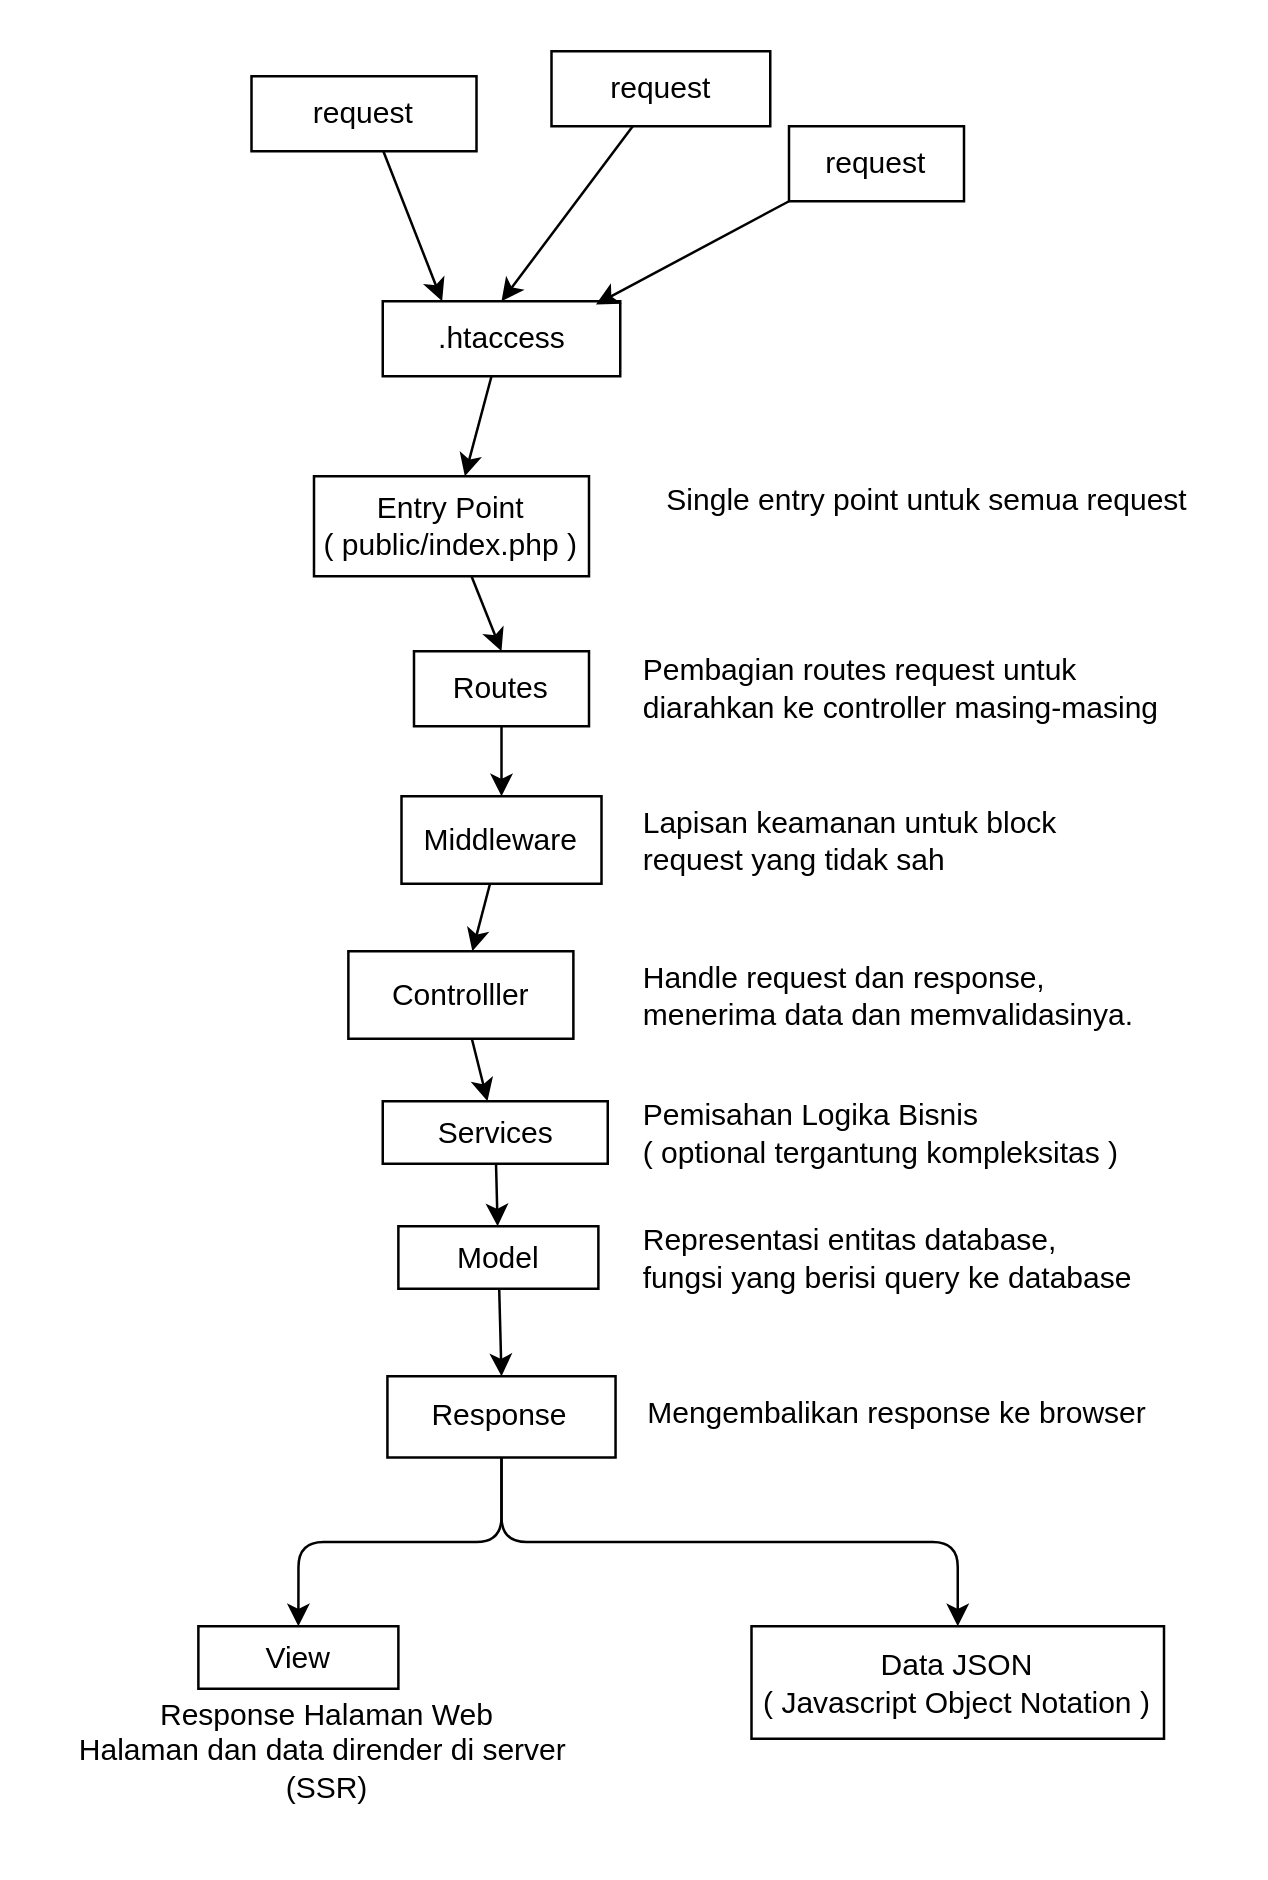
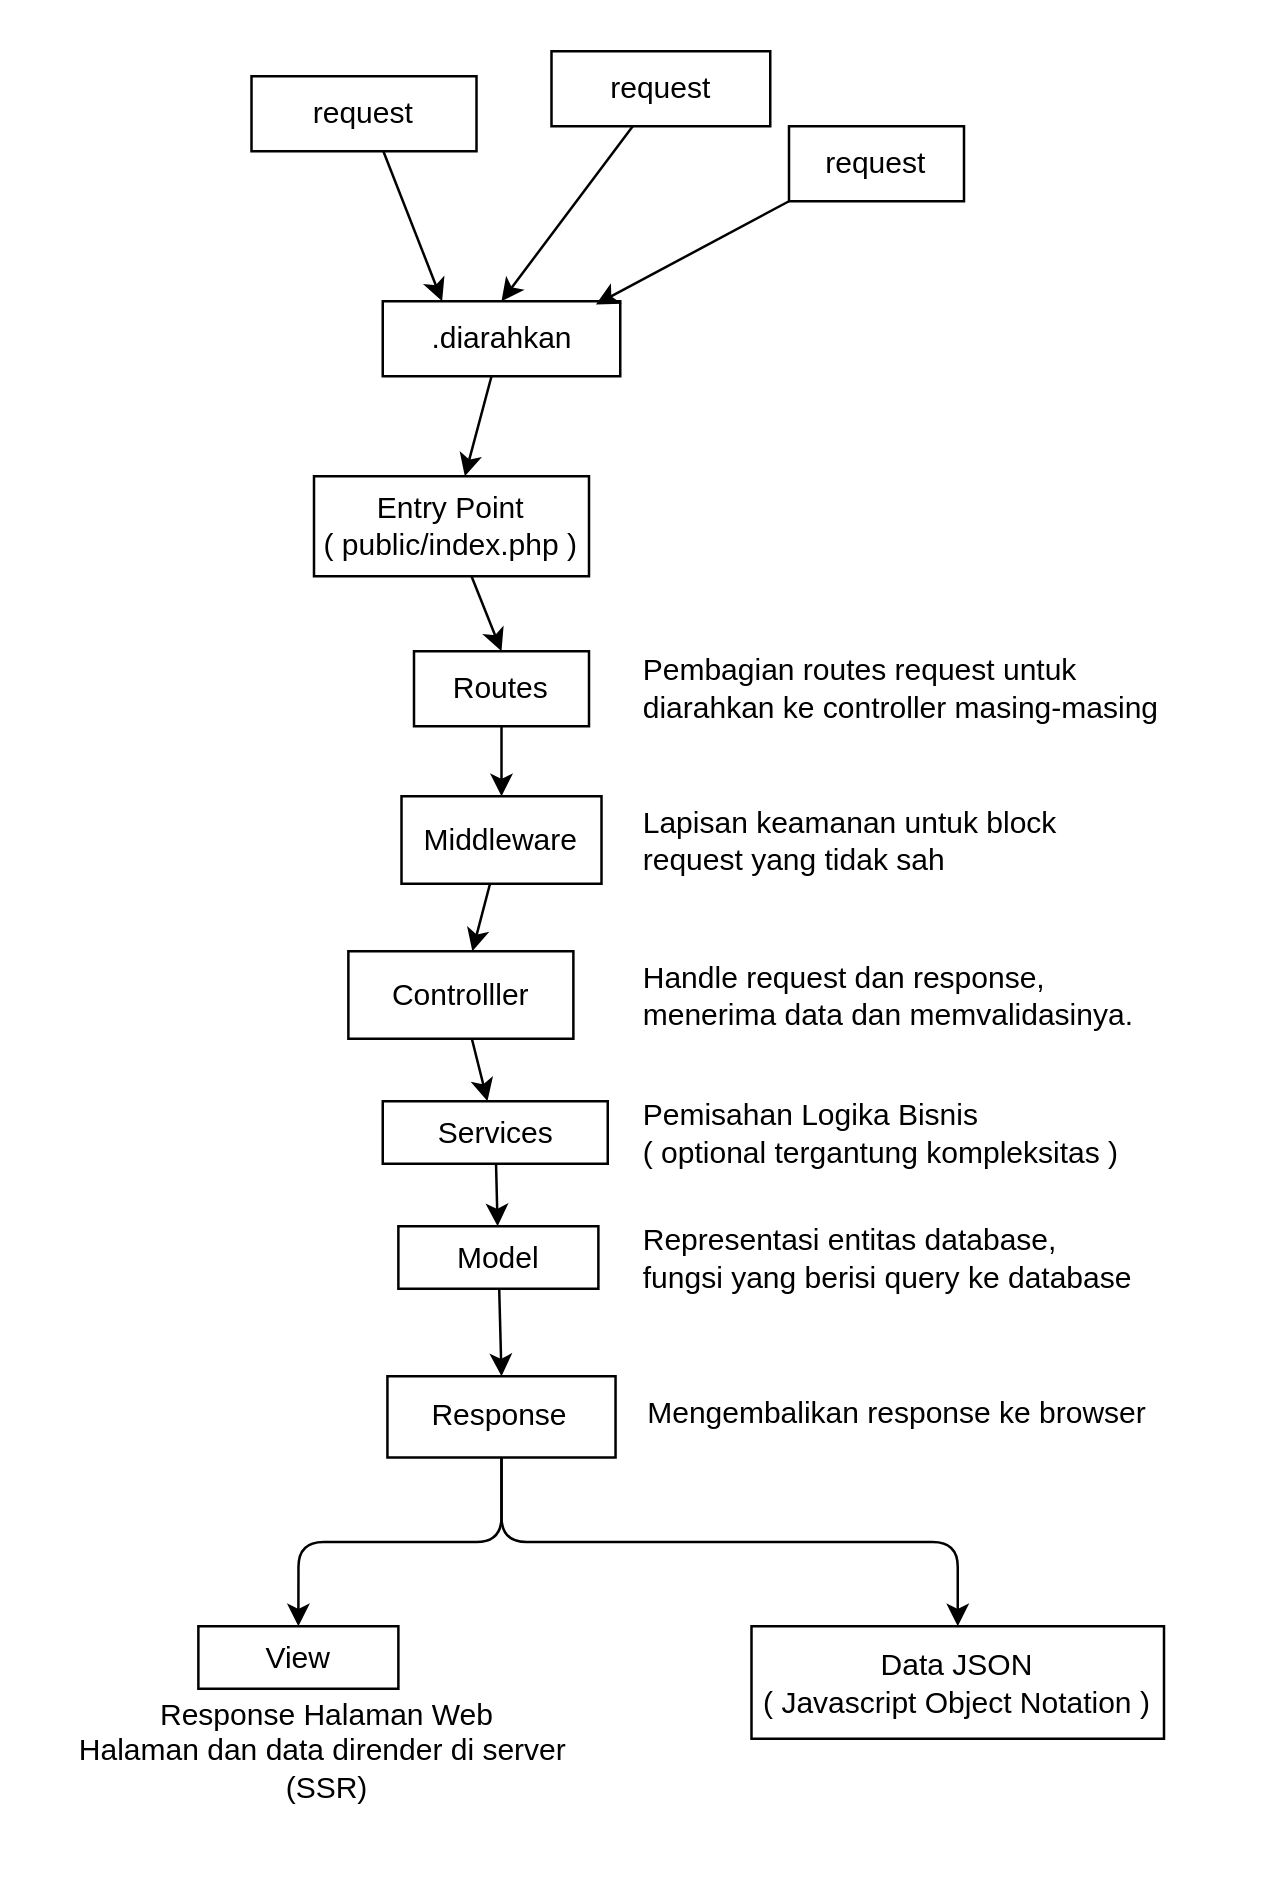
node ".htaccess": label ".htaccess" -> ".diarahkan"
node "Single entry point untuk semua request": removed
